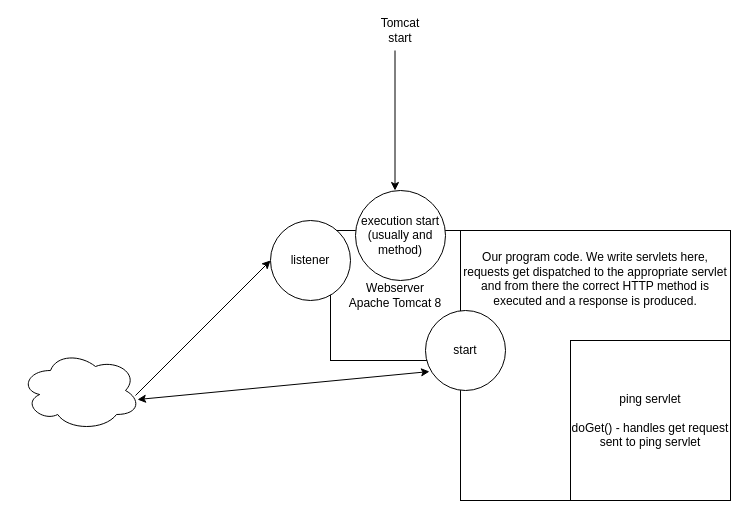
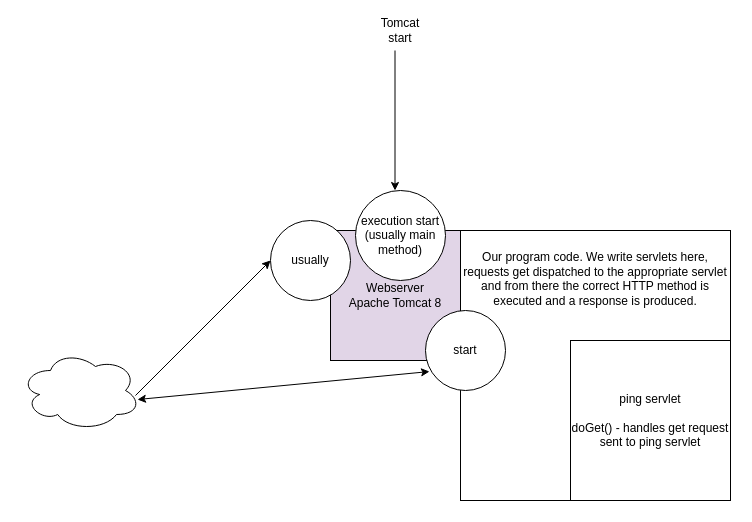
node "execution start (usually and method)": label "execution start (usually and method)" -> "execution start (usually main method)"
node "listener": label "listener" -> "usually"
node "Webserver Apache Tomcat 8": fillcolor #ffffff -> #e1d5e7
